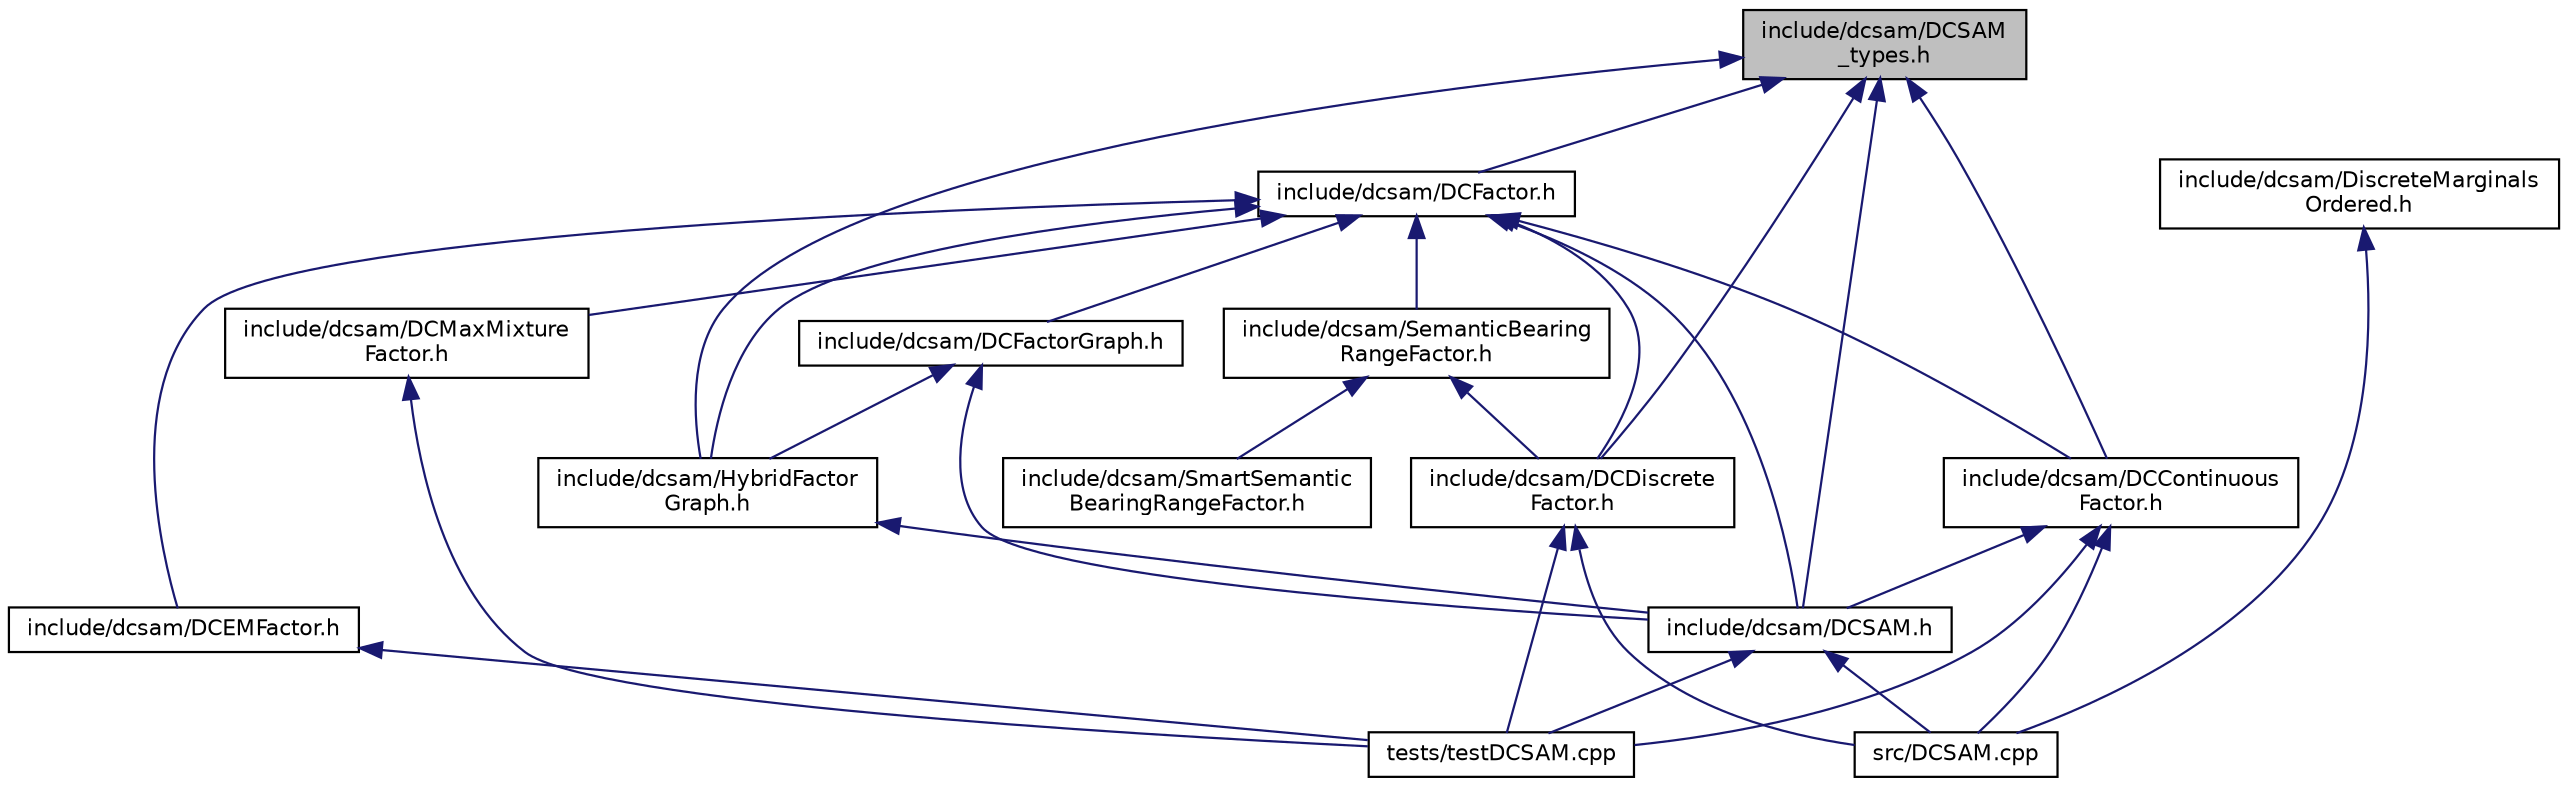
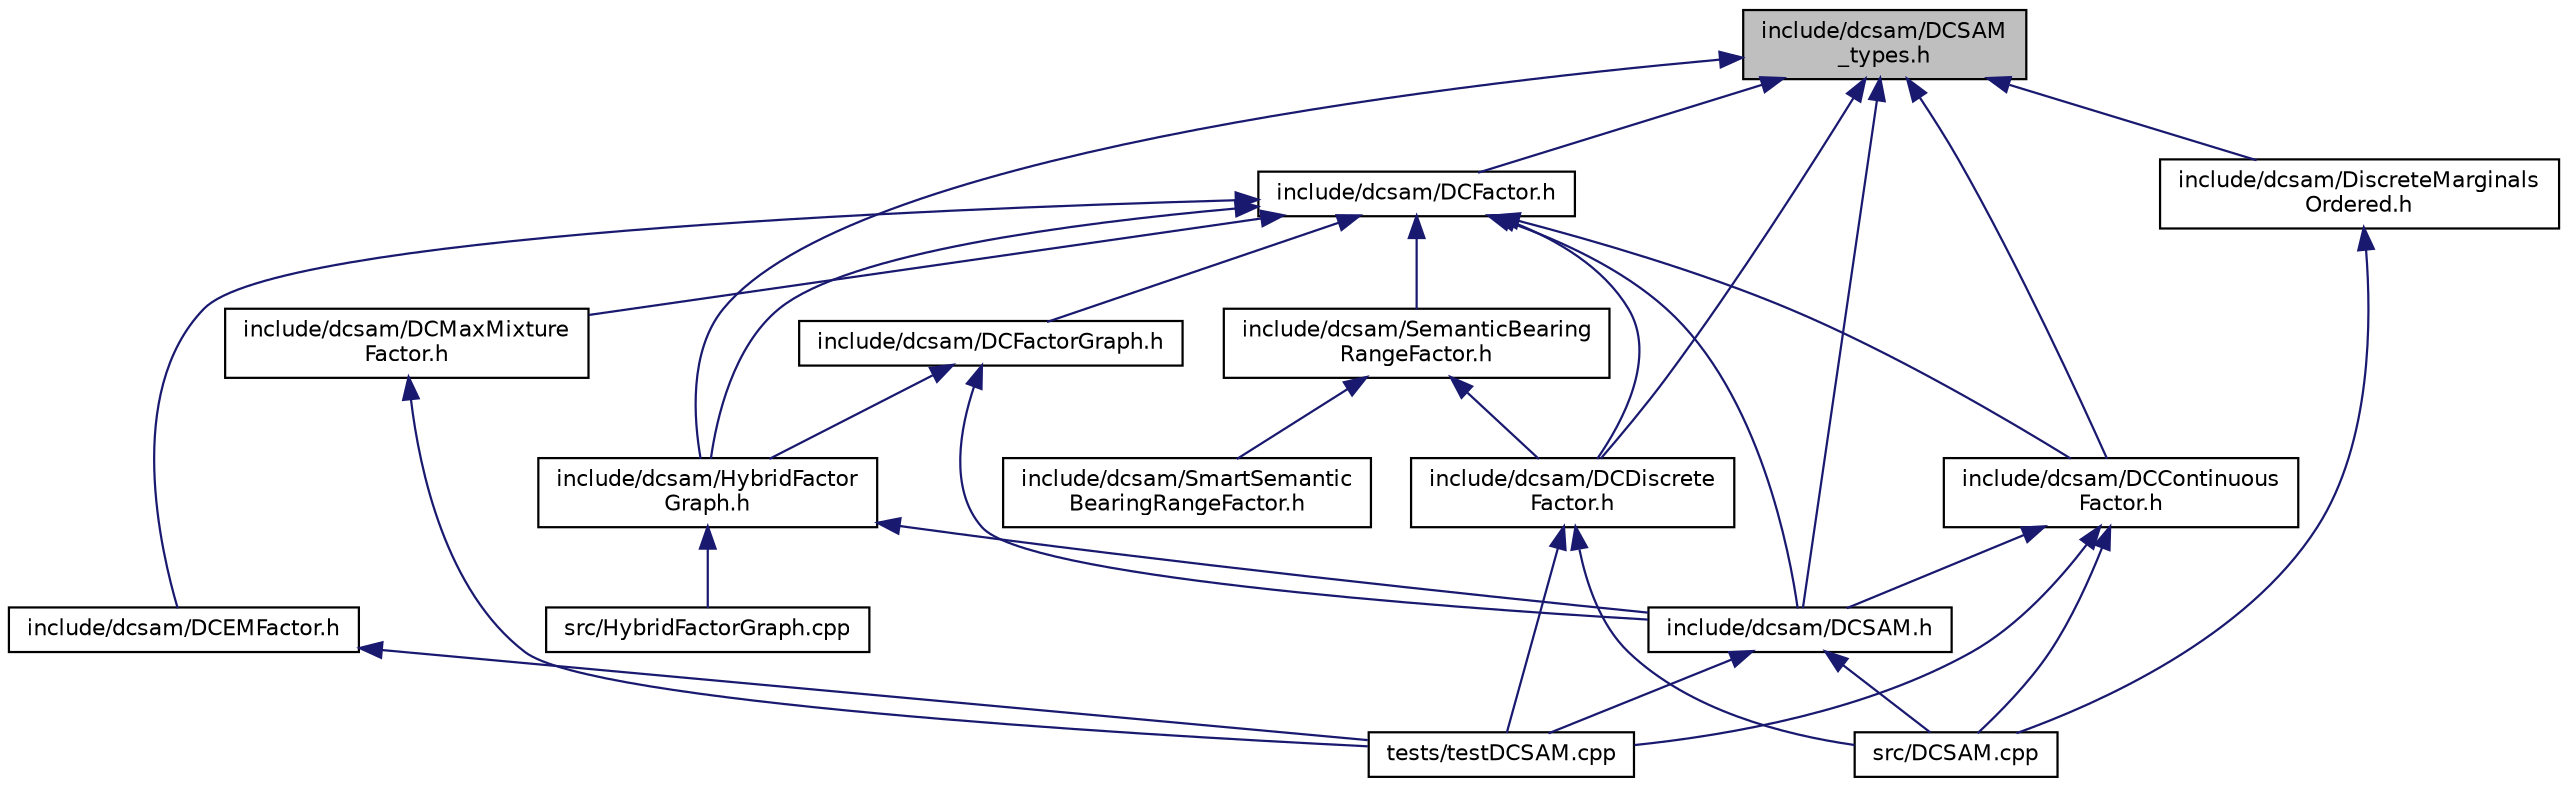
edge "include/dcsam/DiscreteMarginals Ordered.h" -> "include/dcsam/DCSAM _types.h": added
node "src/HybridFactorGraph.cpp": added
